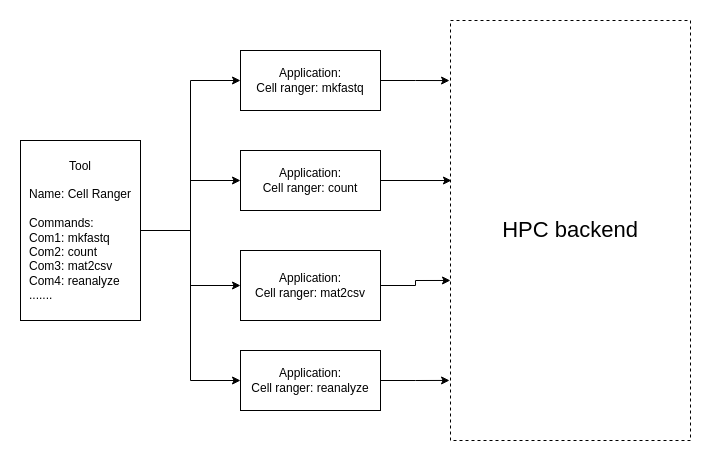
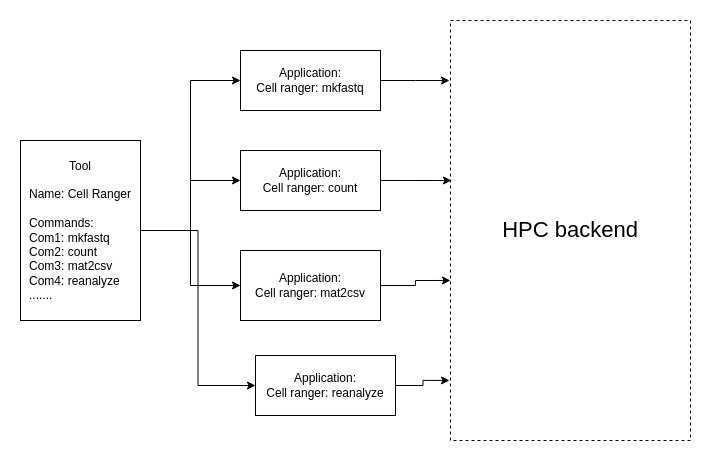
node "Application: Cell ranger: reanalyze": moved (311, 381) -> (326, 386)
